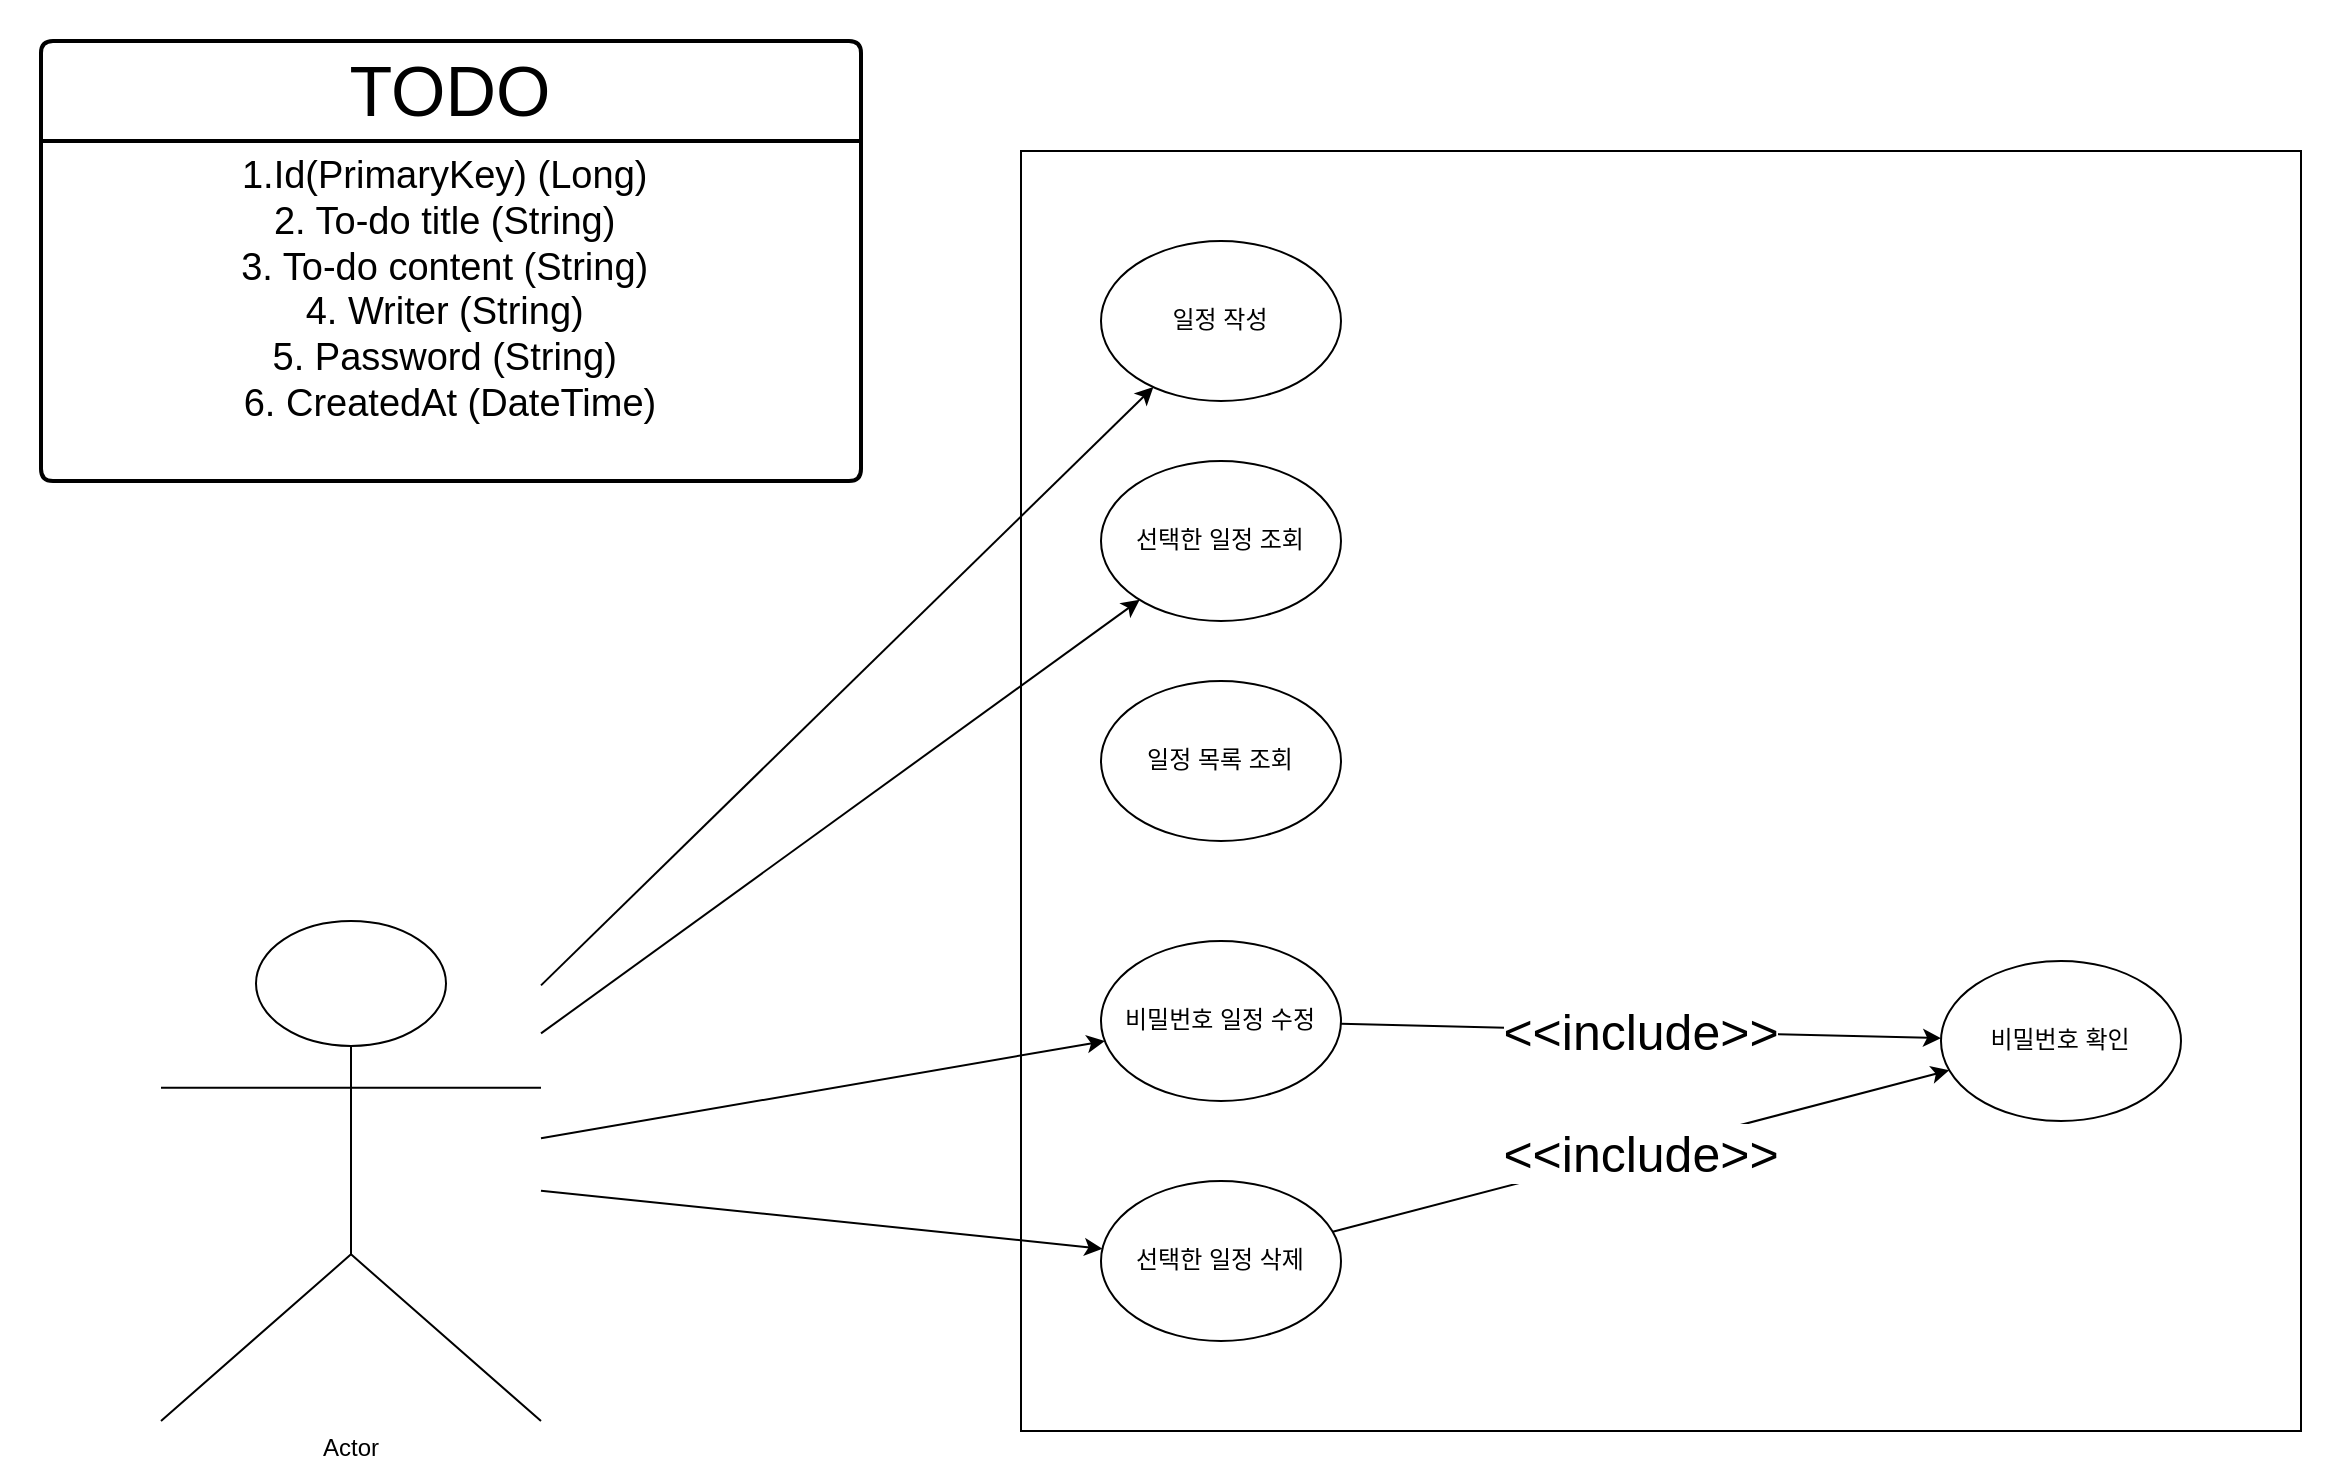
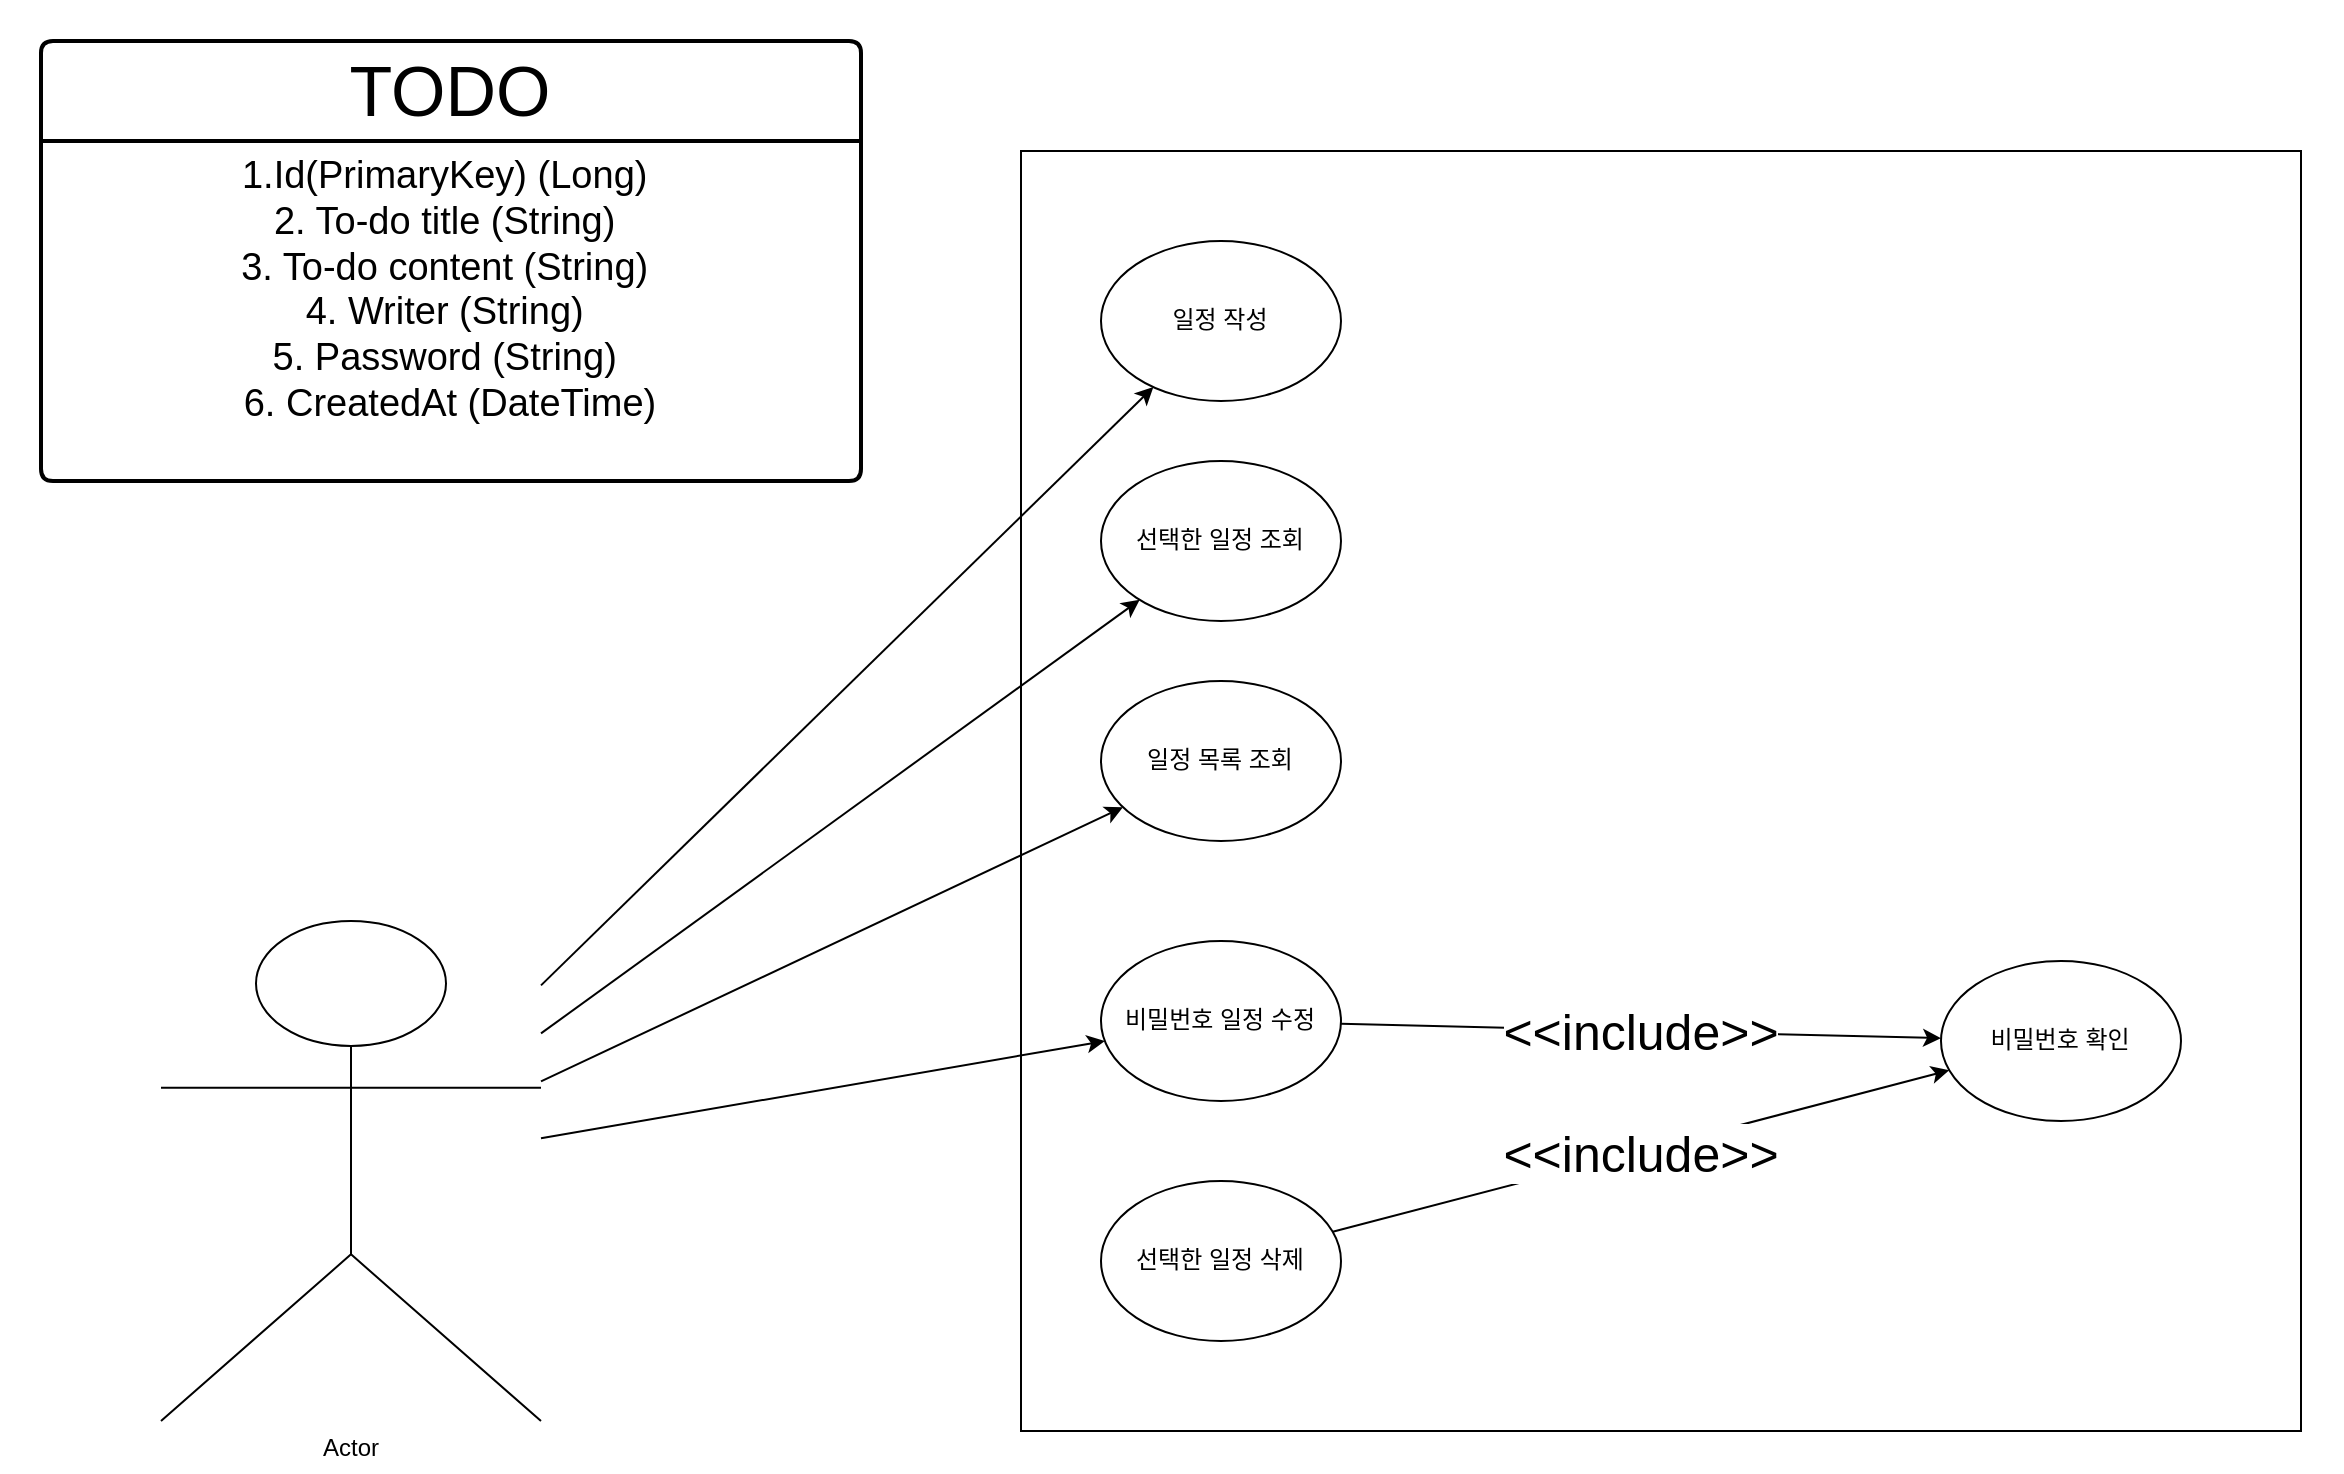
edge "Actor" -> "선택한 일정 삭제": now "Actor" -> "일정 목록 조회"
